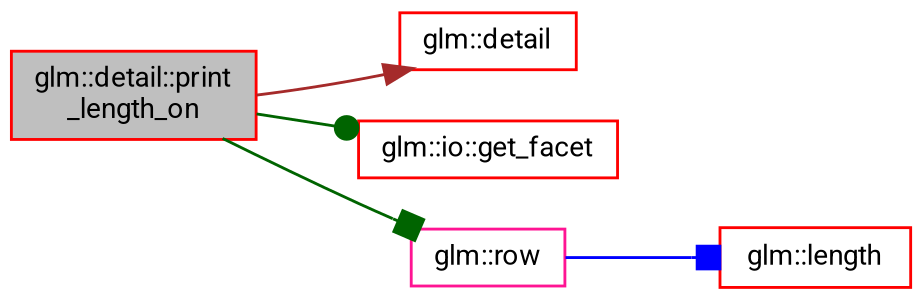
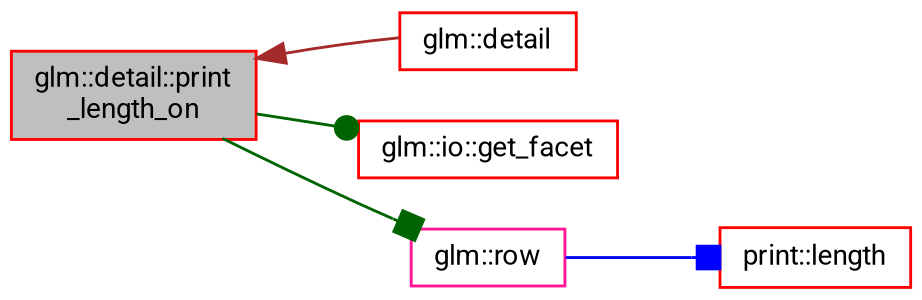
edge "glm::detail::print _length_on" -> "glm::detail": reversed
node "glm::length": label "glm::length" -> "print::length"
